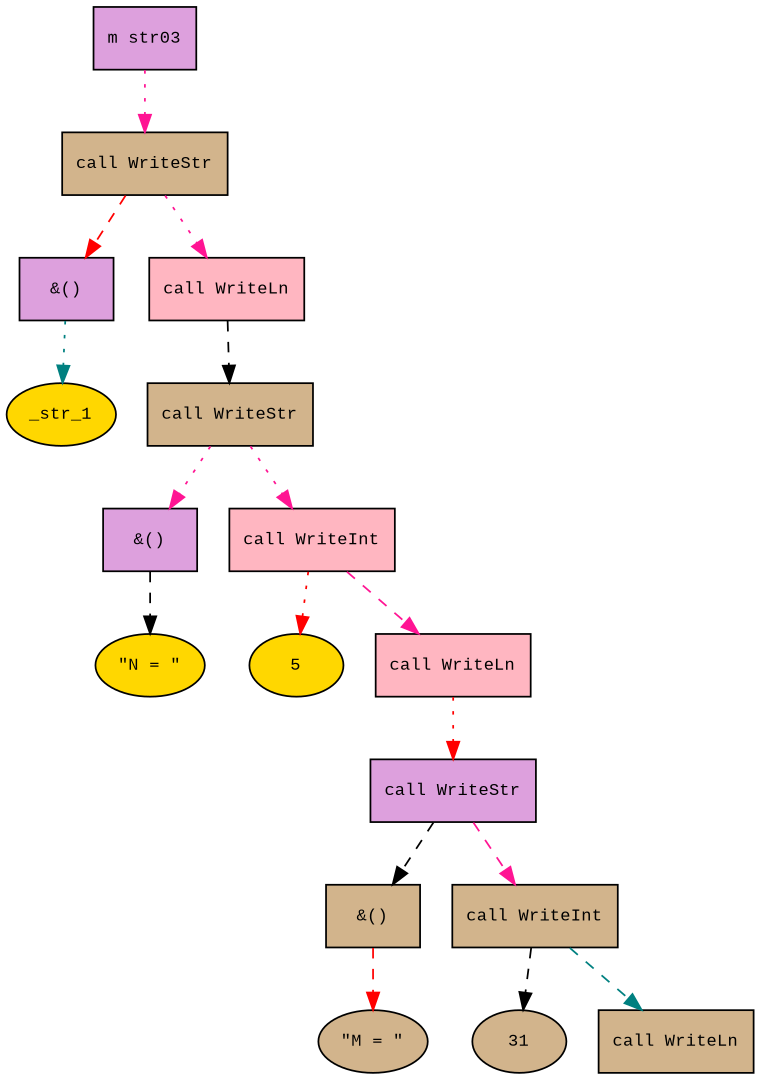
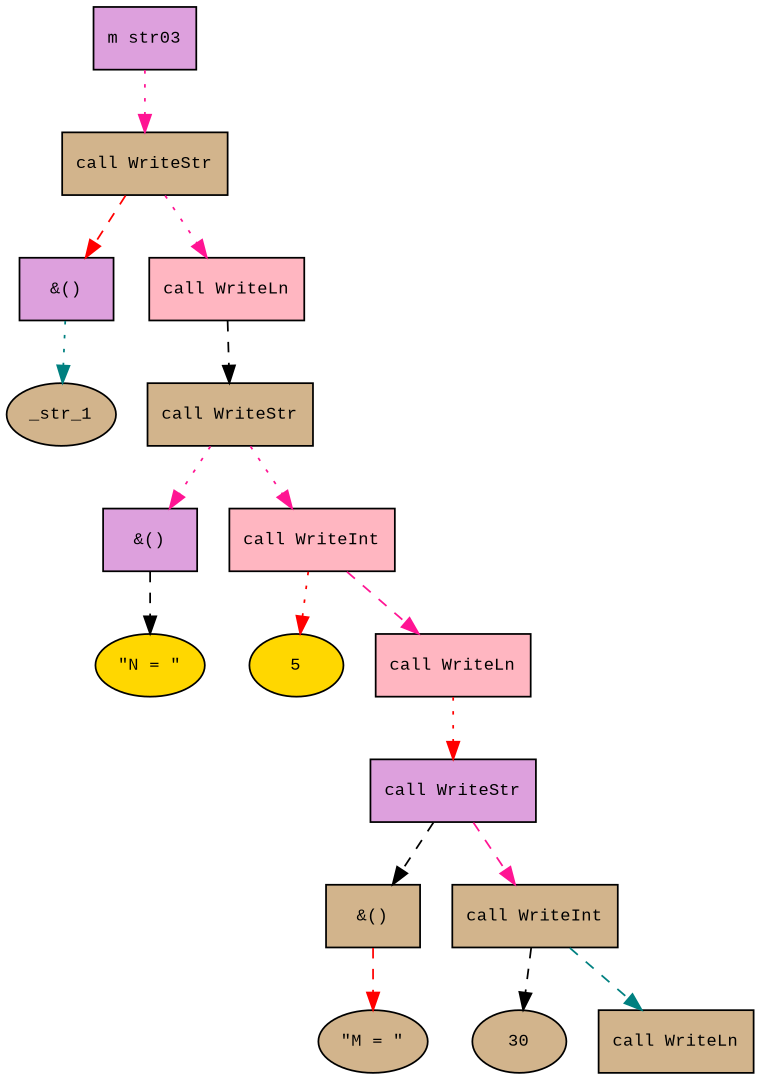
node "_str_1": fillcolor gold -> tan
node "31": label "31" -> "30"
